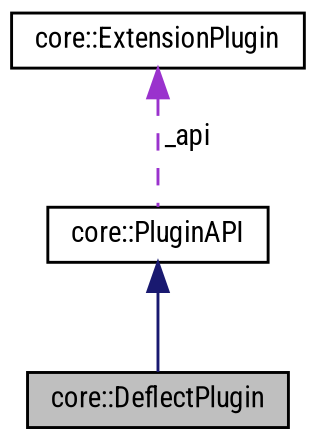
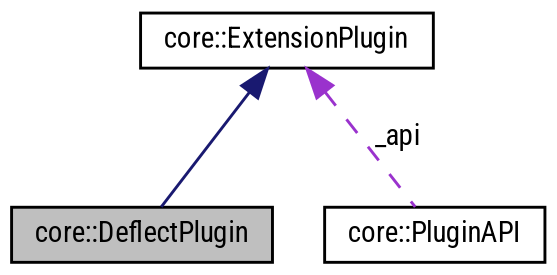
edge "core::DeflectPlugin" -> "core::PluginAPI": now "core::DeflectPlugin" -> "core::ExtensionPlugin"
